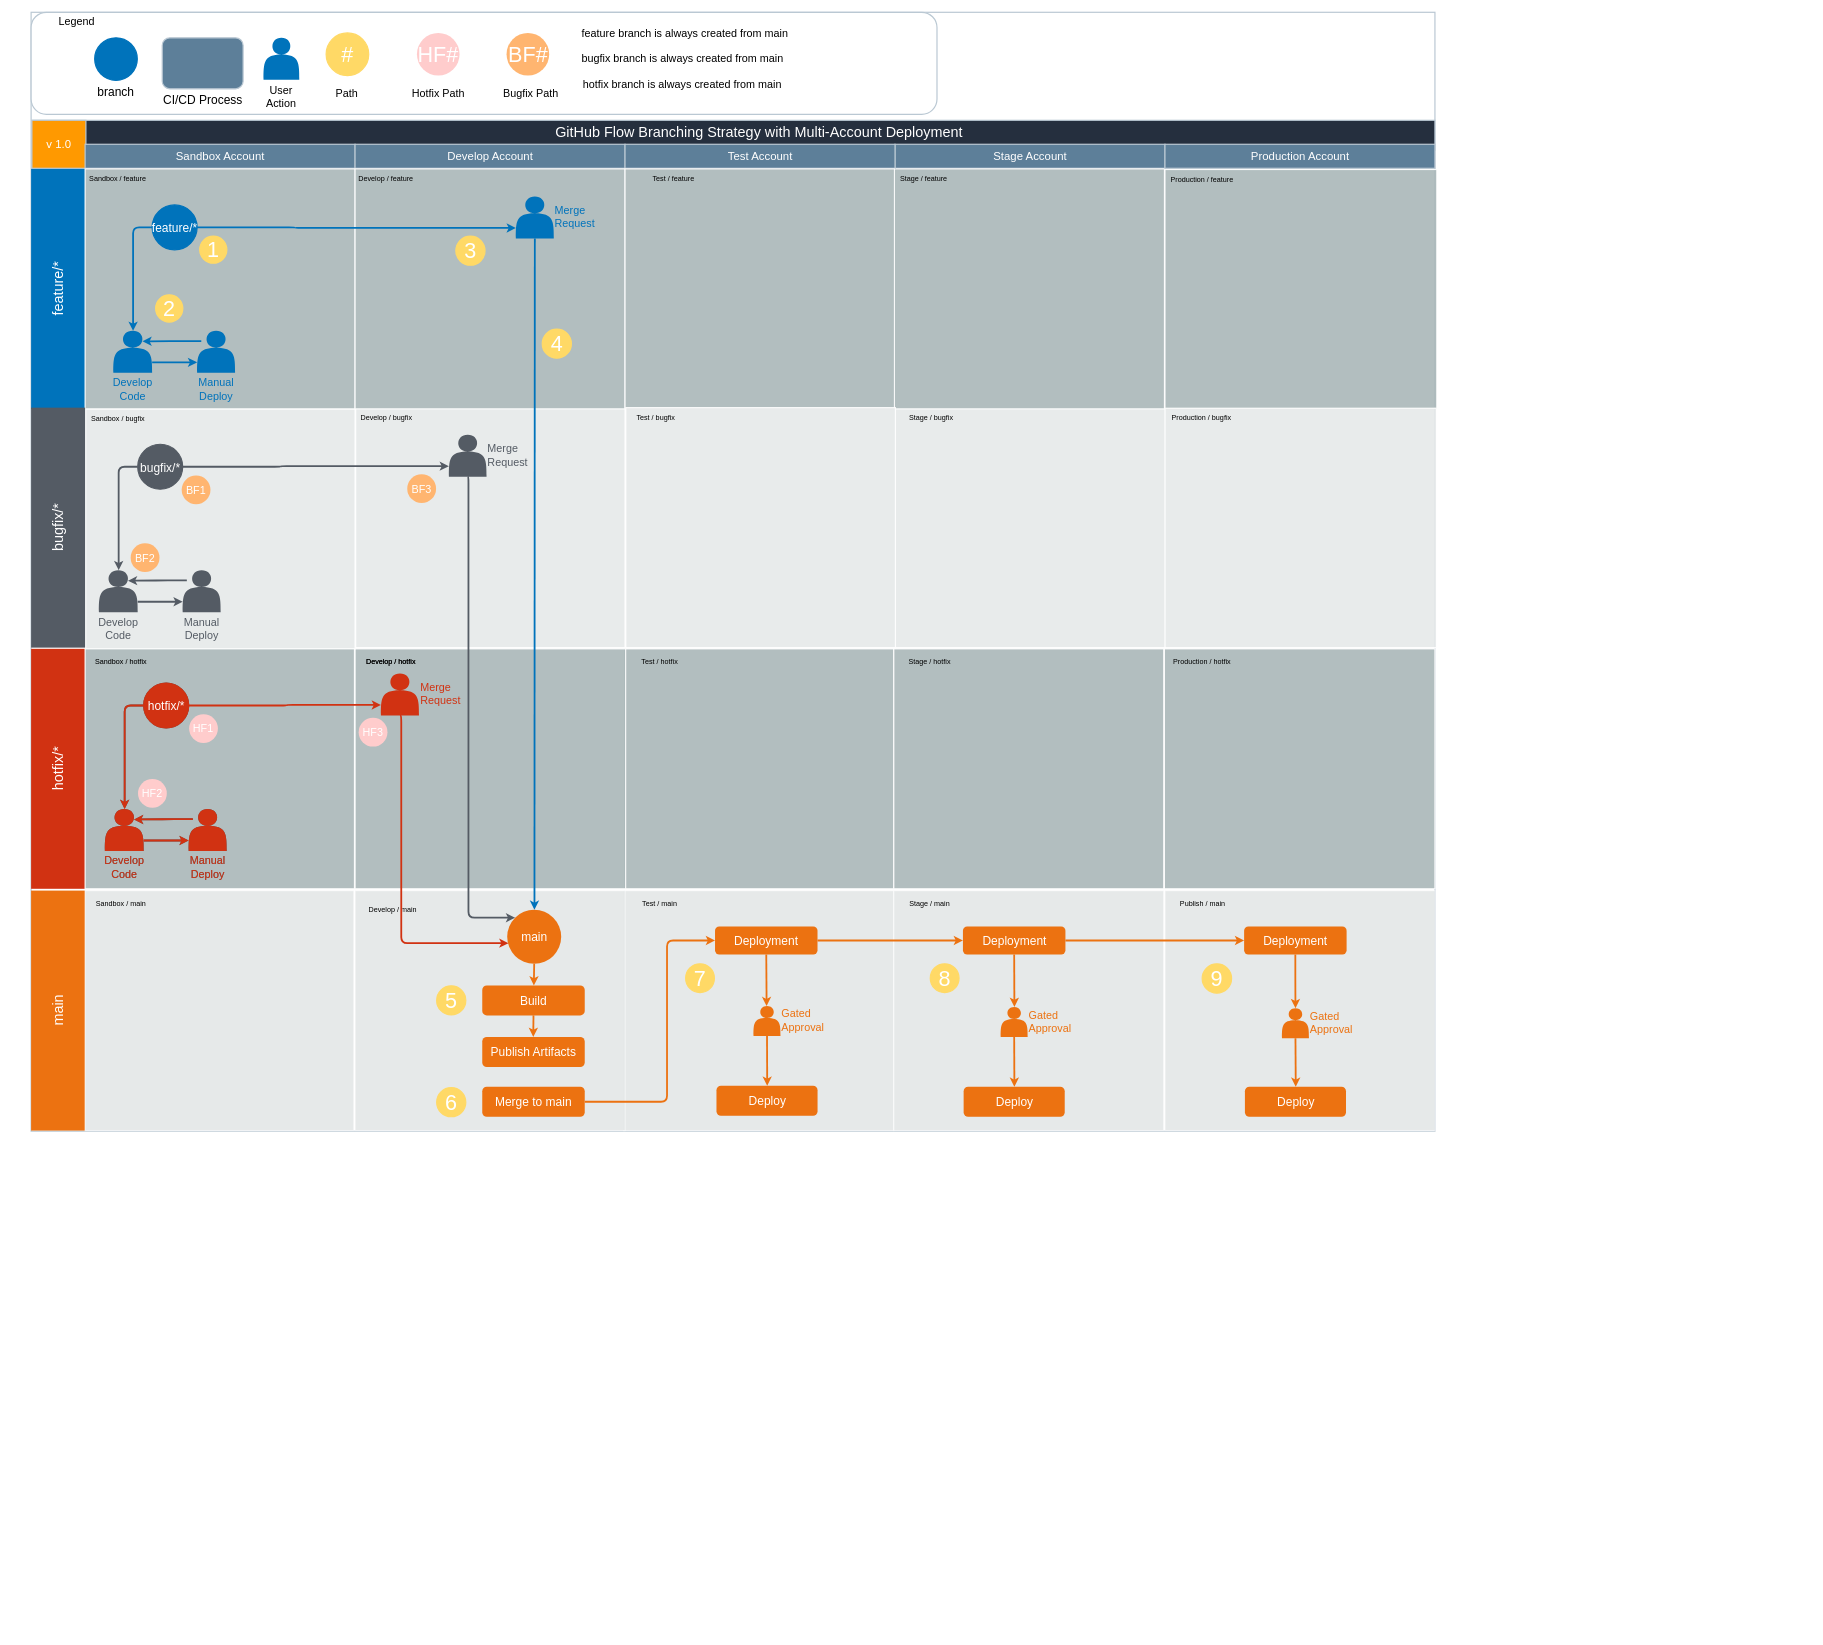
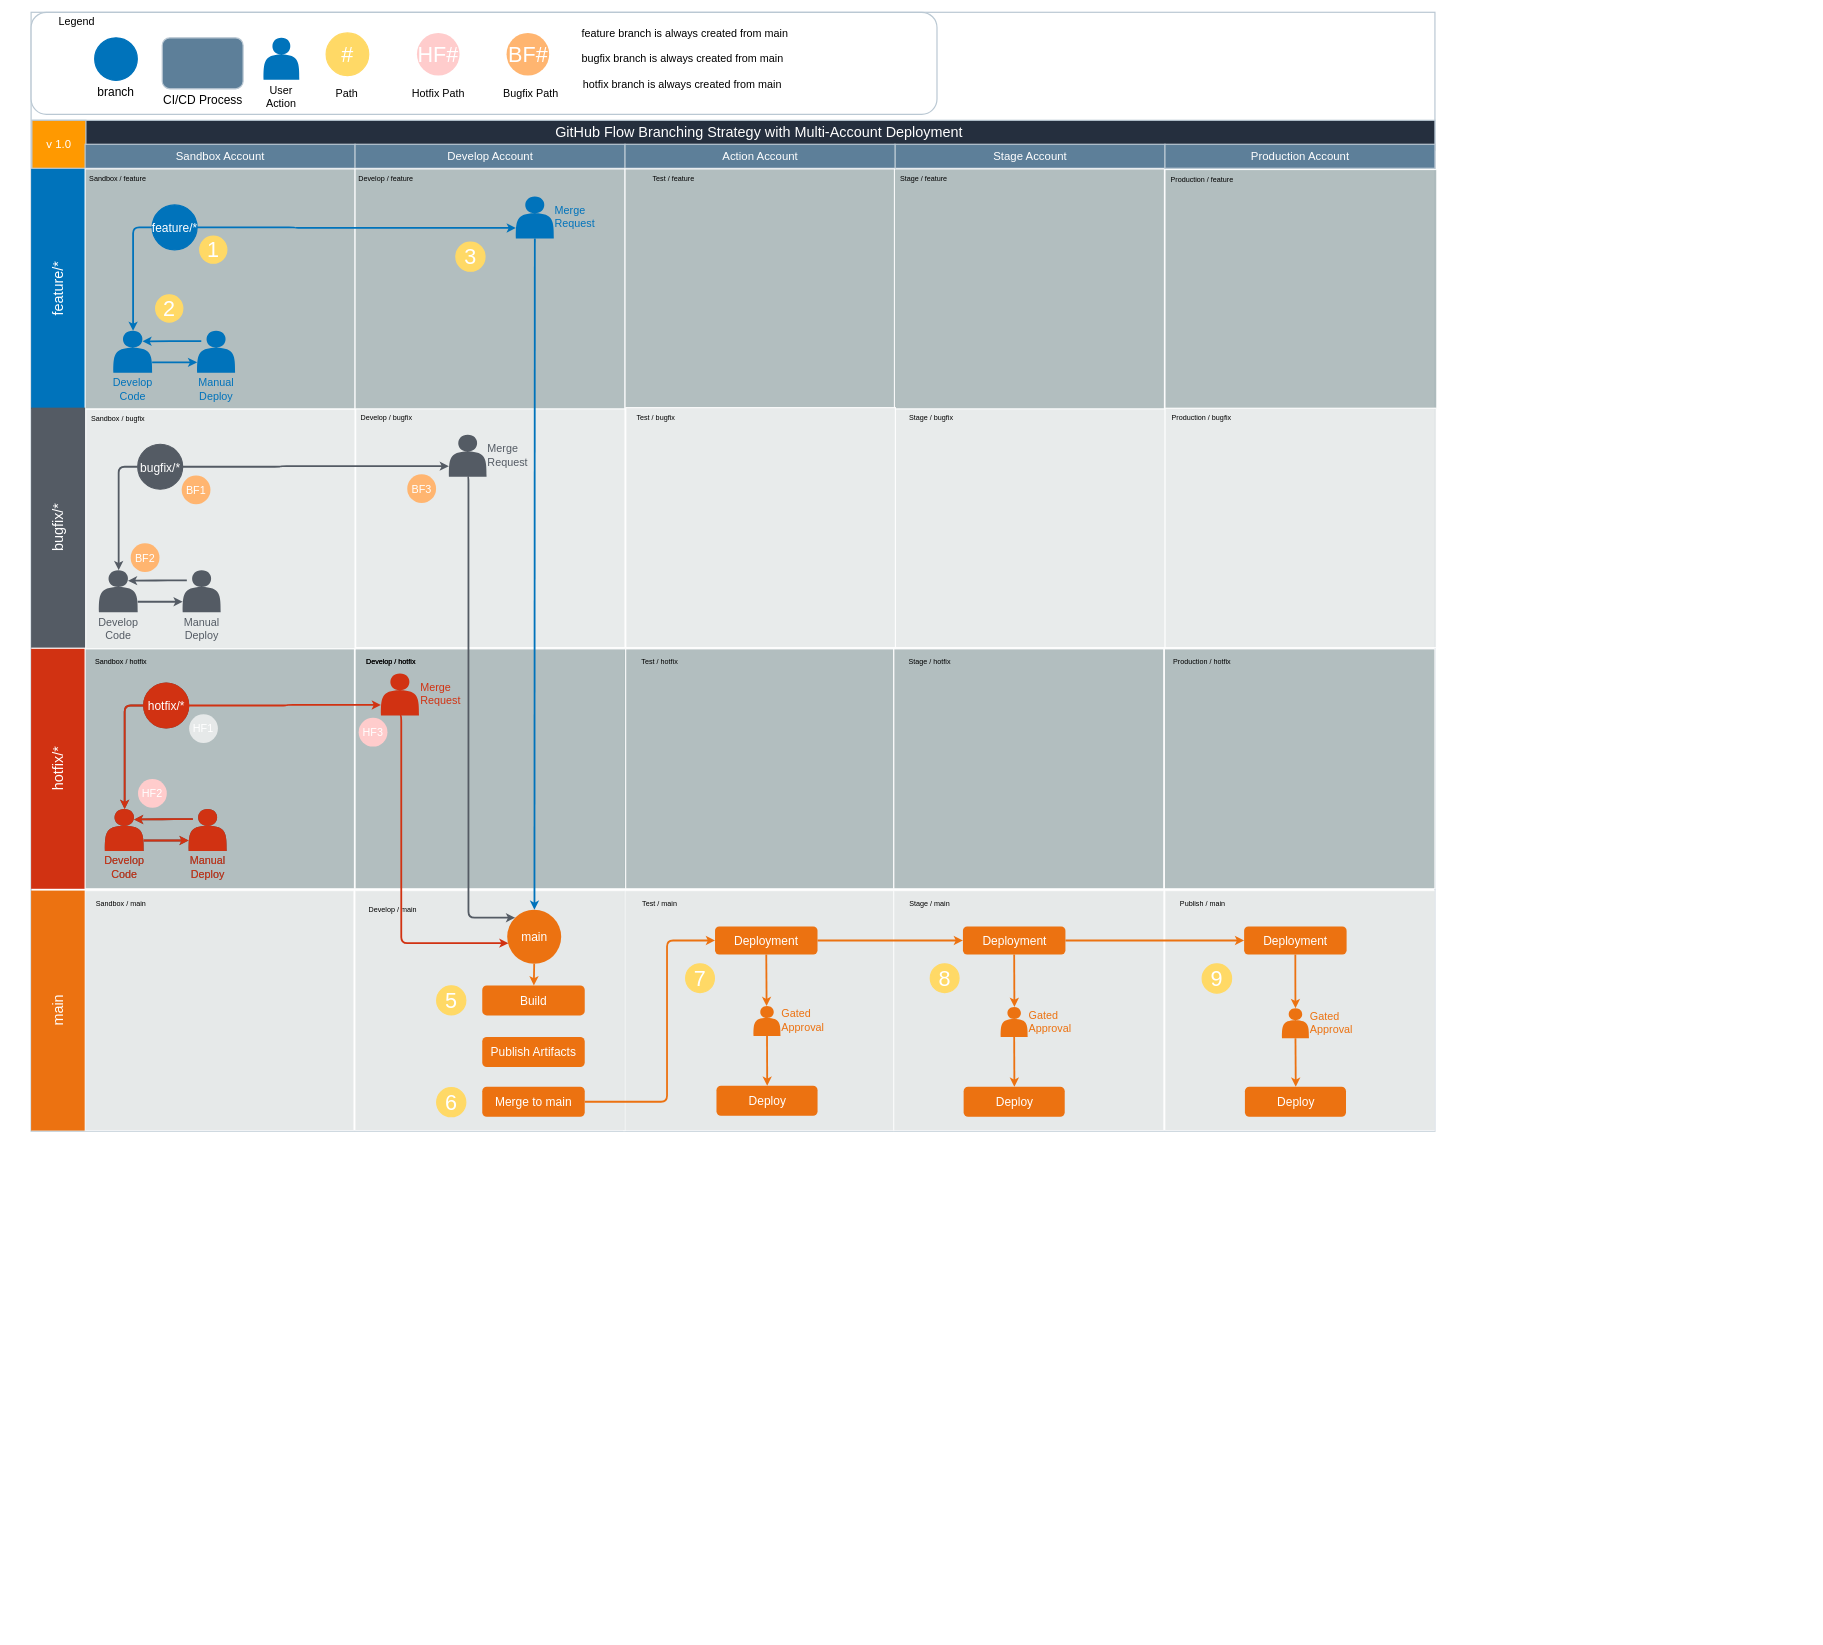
node "Test Account": label "Test Account" -> "Action Account"
node "3": moved (470, 251) -> (470, 257)
node "4": removed
node "HF1": fillcolor #ffcccc -> #e6e9e9
edge "Build" -> "Publish Artifacts": removed
